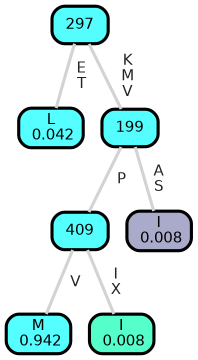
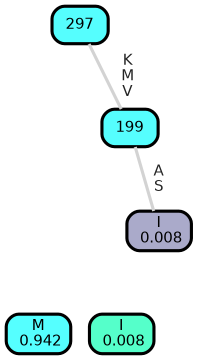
node "L 0.042": removed
node "409": removed
